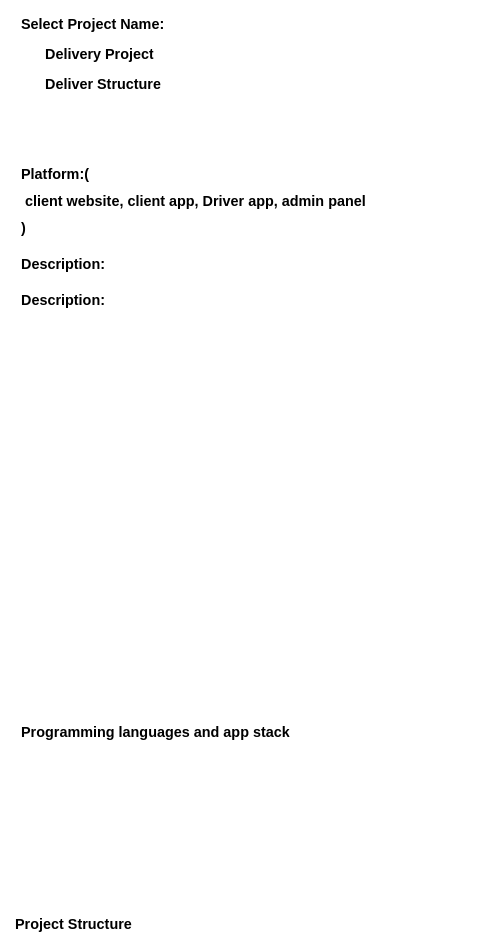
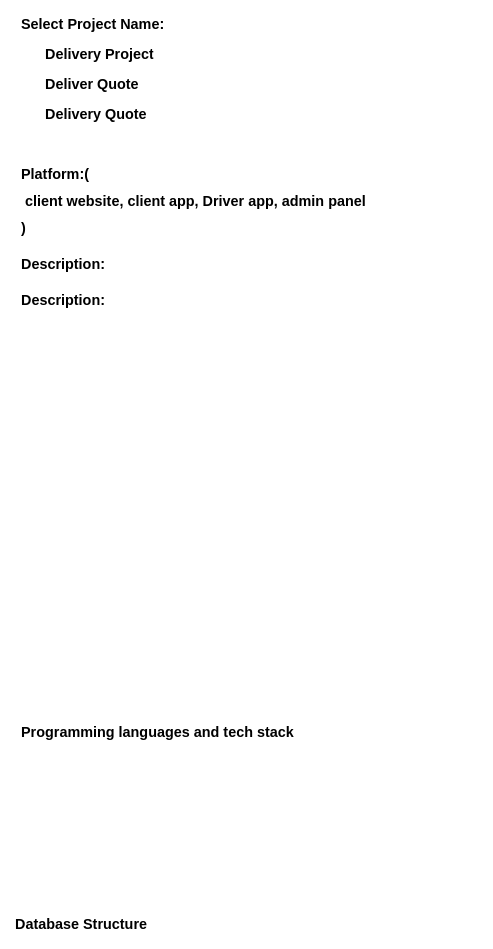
node "Deliver Structure": label "Deliver Structure" -> "Deliver Quote"
node "Delivery Quote": added
node "Programming languages and app stack": label "Programming languages and app stack" -> "Programming languages and tech stack"
node "Project Structure": label "Project Structure" -> "Database Structure"
